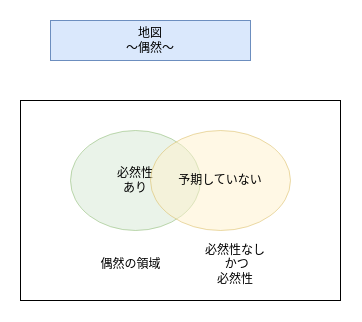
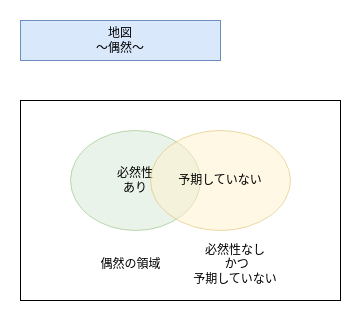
node "地図 ～偶然～": moved (151, 41) -> (121, 41)
node "必然性なし かつ 必然性": label "必然性なし かつ 必然性" -> "必然性なし かつ 予期していない"
